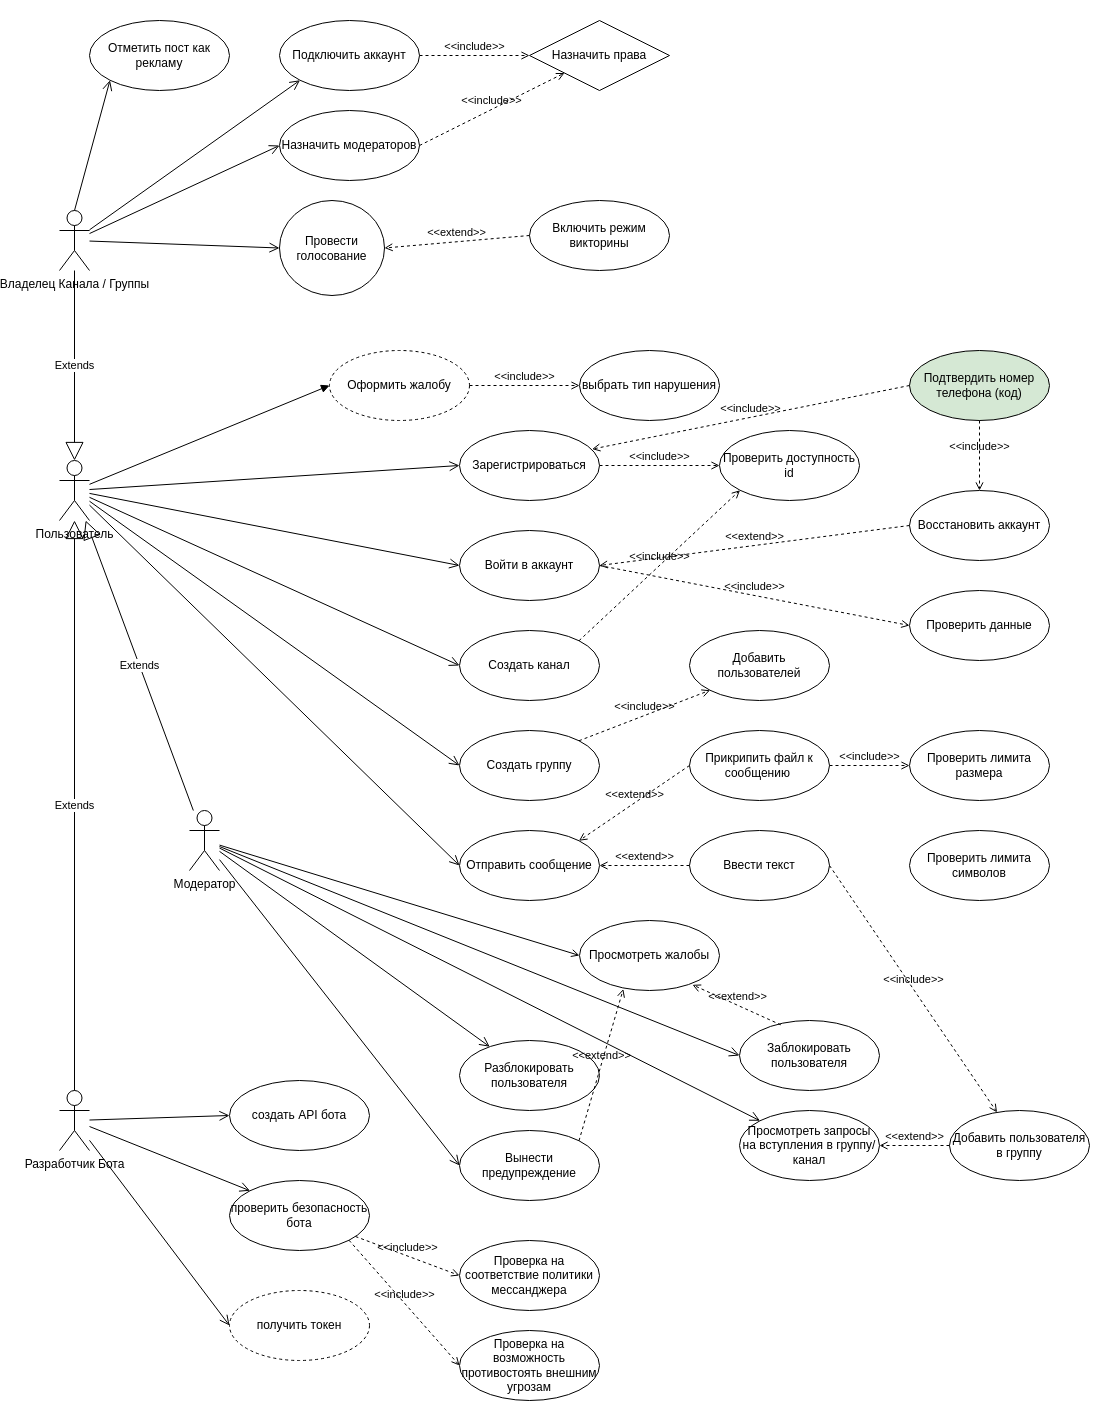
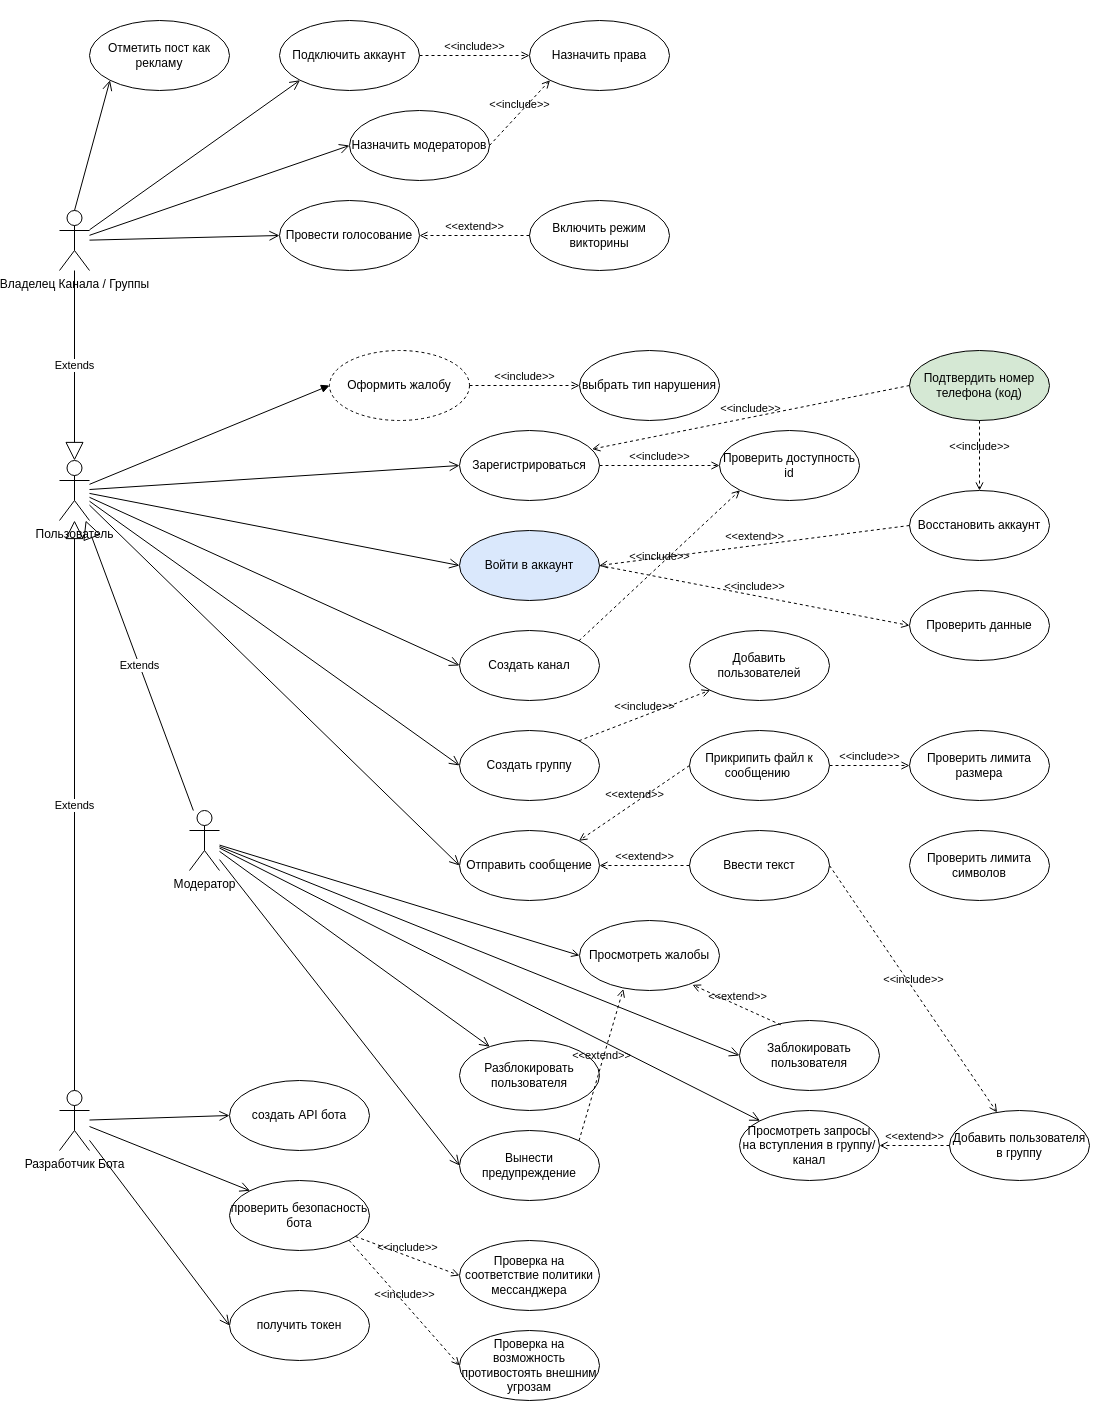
node "Назначить права": shape diamond -> ellipse
node "Назначить модераторов": moved (350, 146) -> (420, 146)
node "Провести голосование": size 105x95 -> 140x70
node "Войти в аккаунт": fillcolor #ffffff -> #dae8fc
node "получить токен": style dashed -> solid
